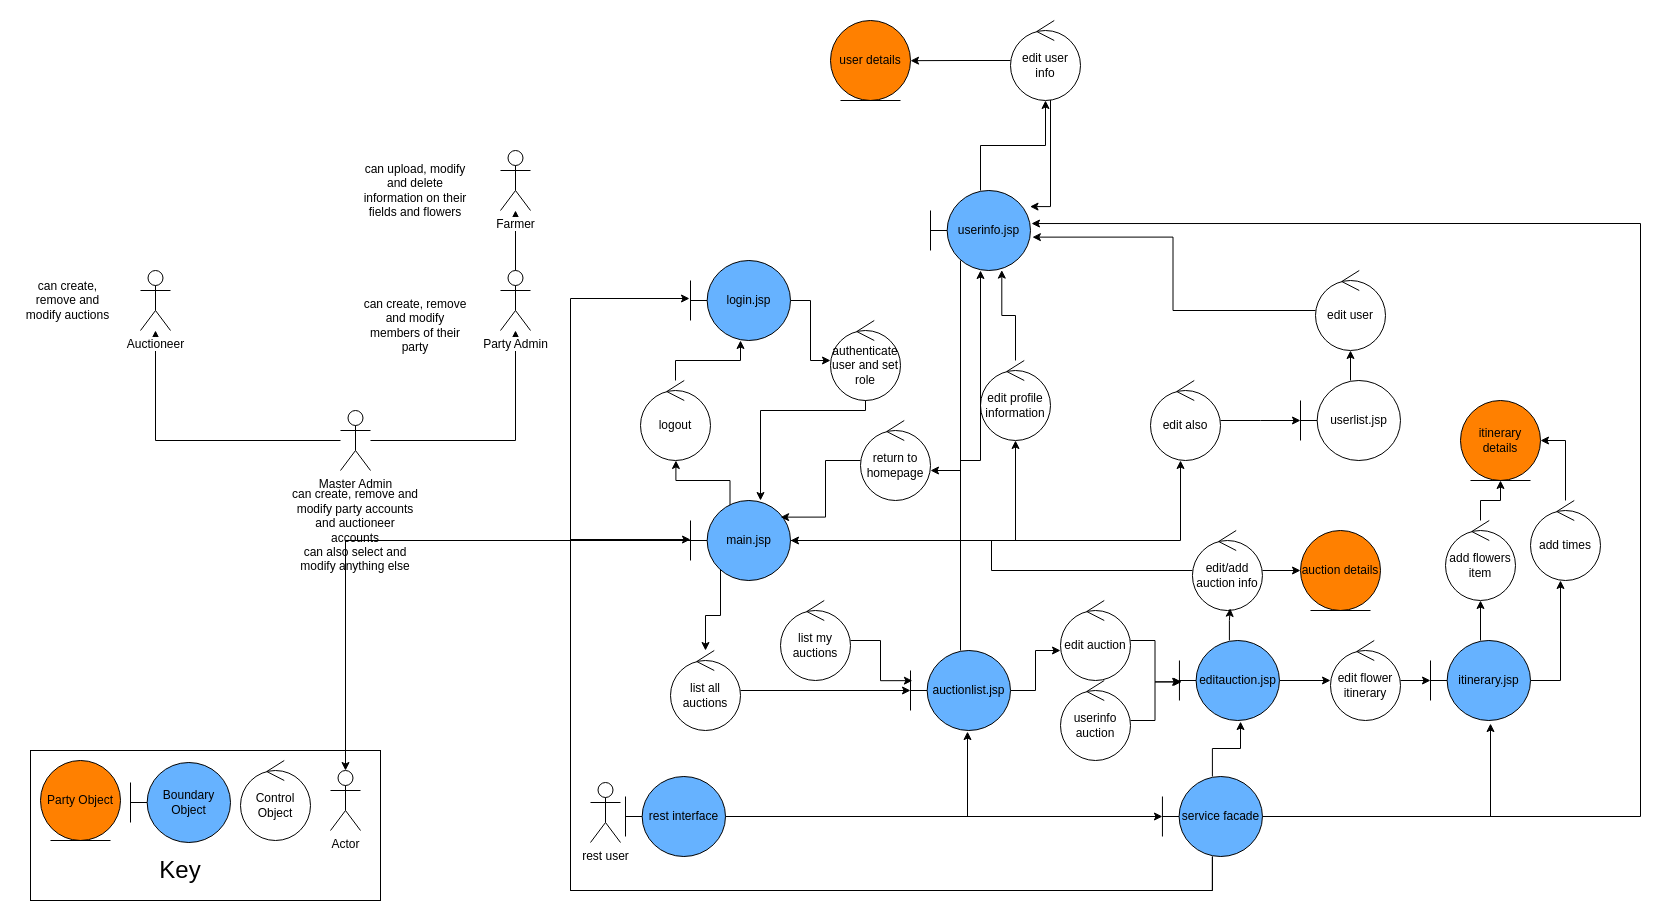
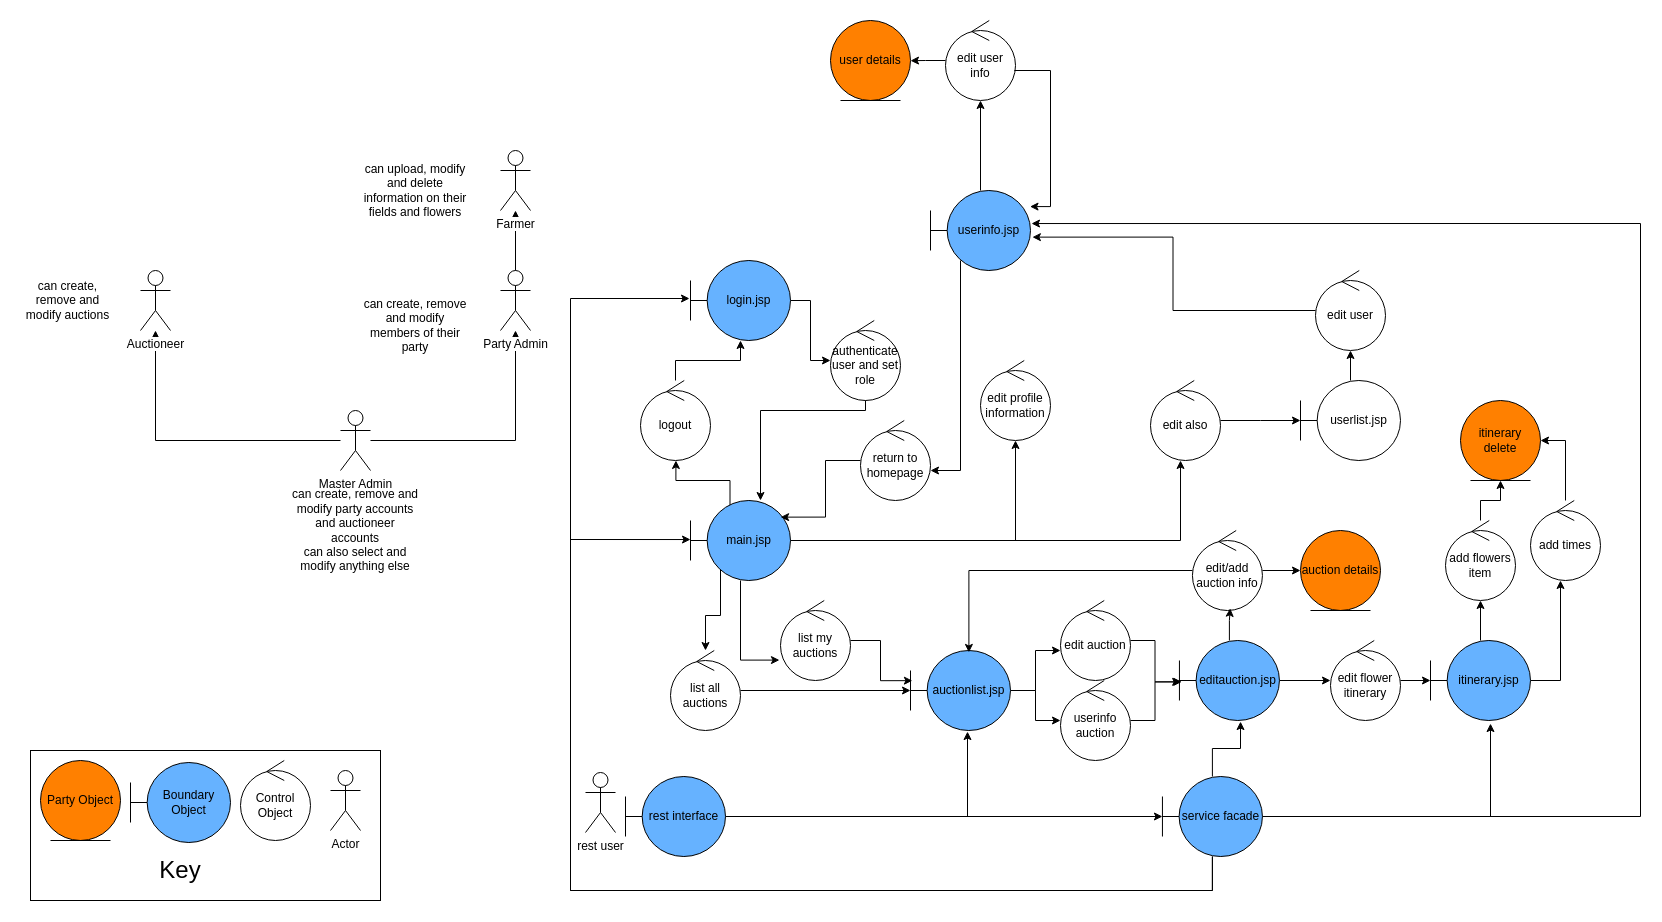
node "edit user info": moved (1046, 61) -> (981, 61)
edge "edit profile information" -> "userinfo.jsp": removed
node "itinerary details": label "itinerary details" -> "itinerary delete"
edge "main.jsp" -> "Actor": now "main.jsp" -> "list my auctions"
edge "edit/add auction info" -> "main.jsp": now "edit/add auction info" -> "auctionlist.jsp"
edge "auctionlist.jsp" -> "userinfo.jsp": now "auctionlist.jsp" -> "userinfo auction"
node "rest user": moved (606, 813) -> (601, 803)
